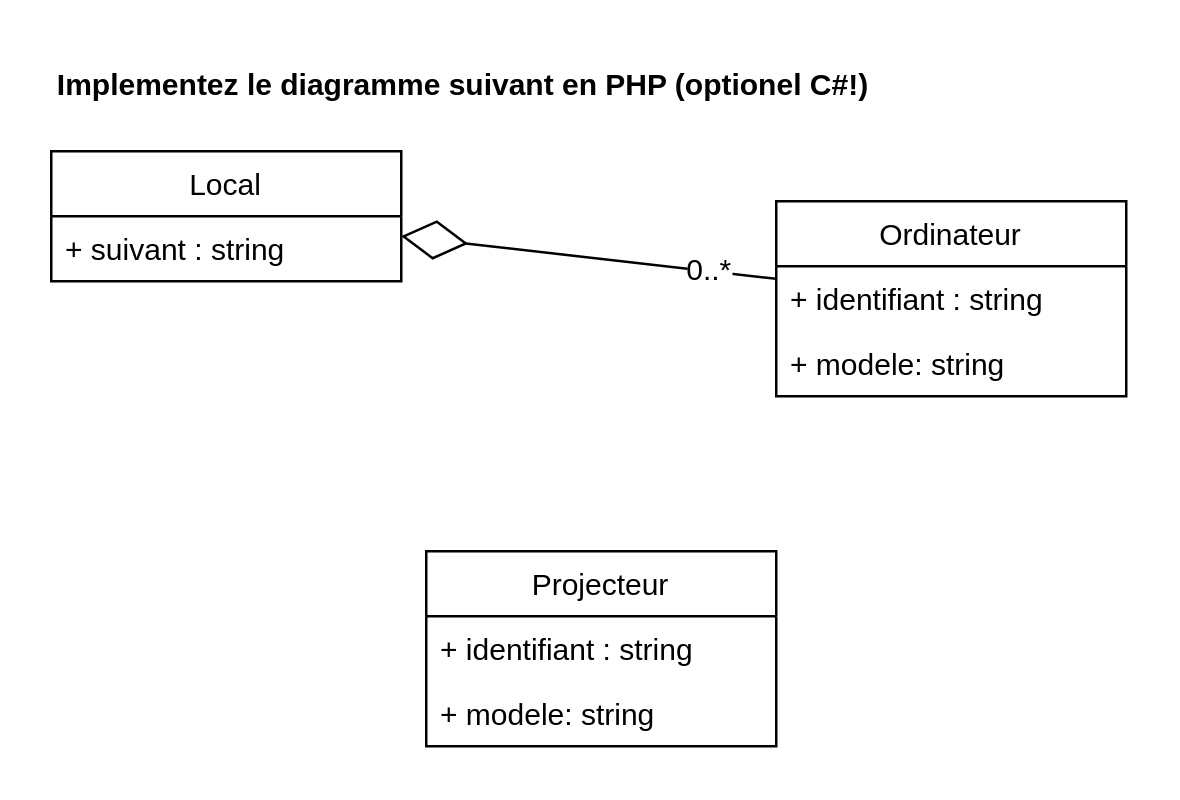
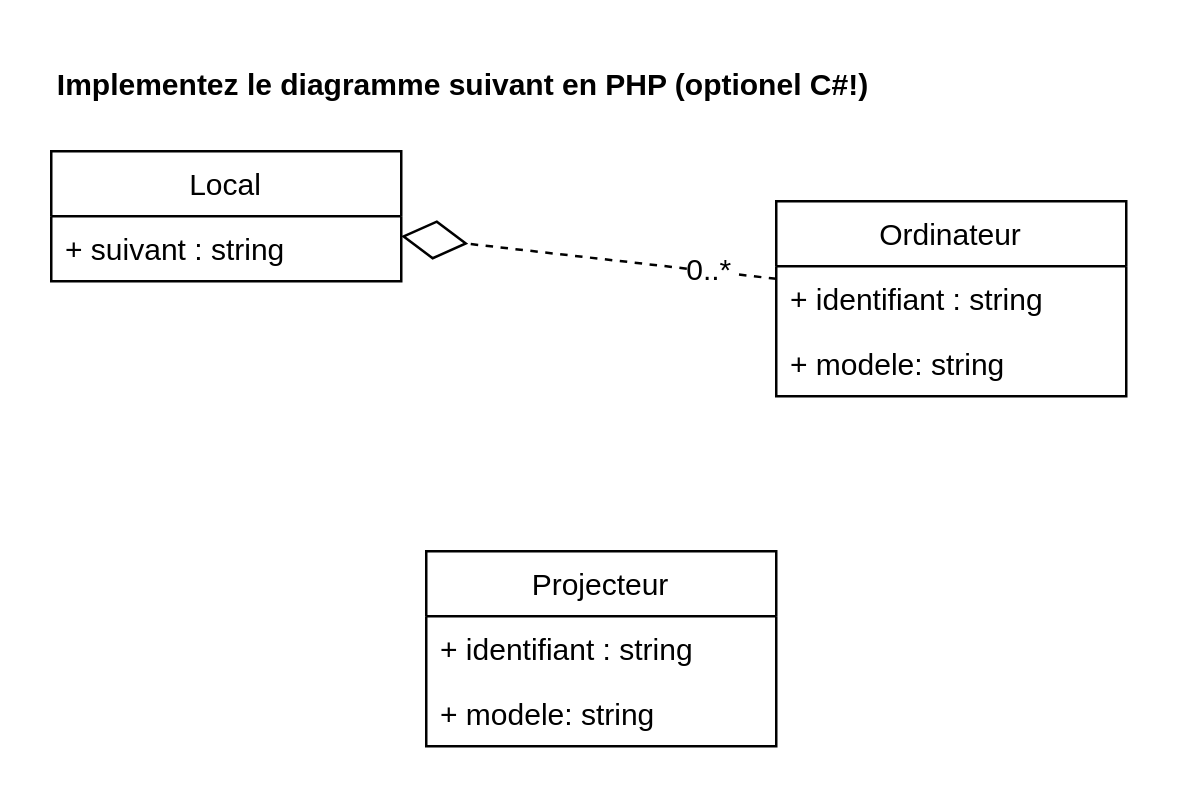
edge "Ordinateur" -> "Local": style solid -> dashed
